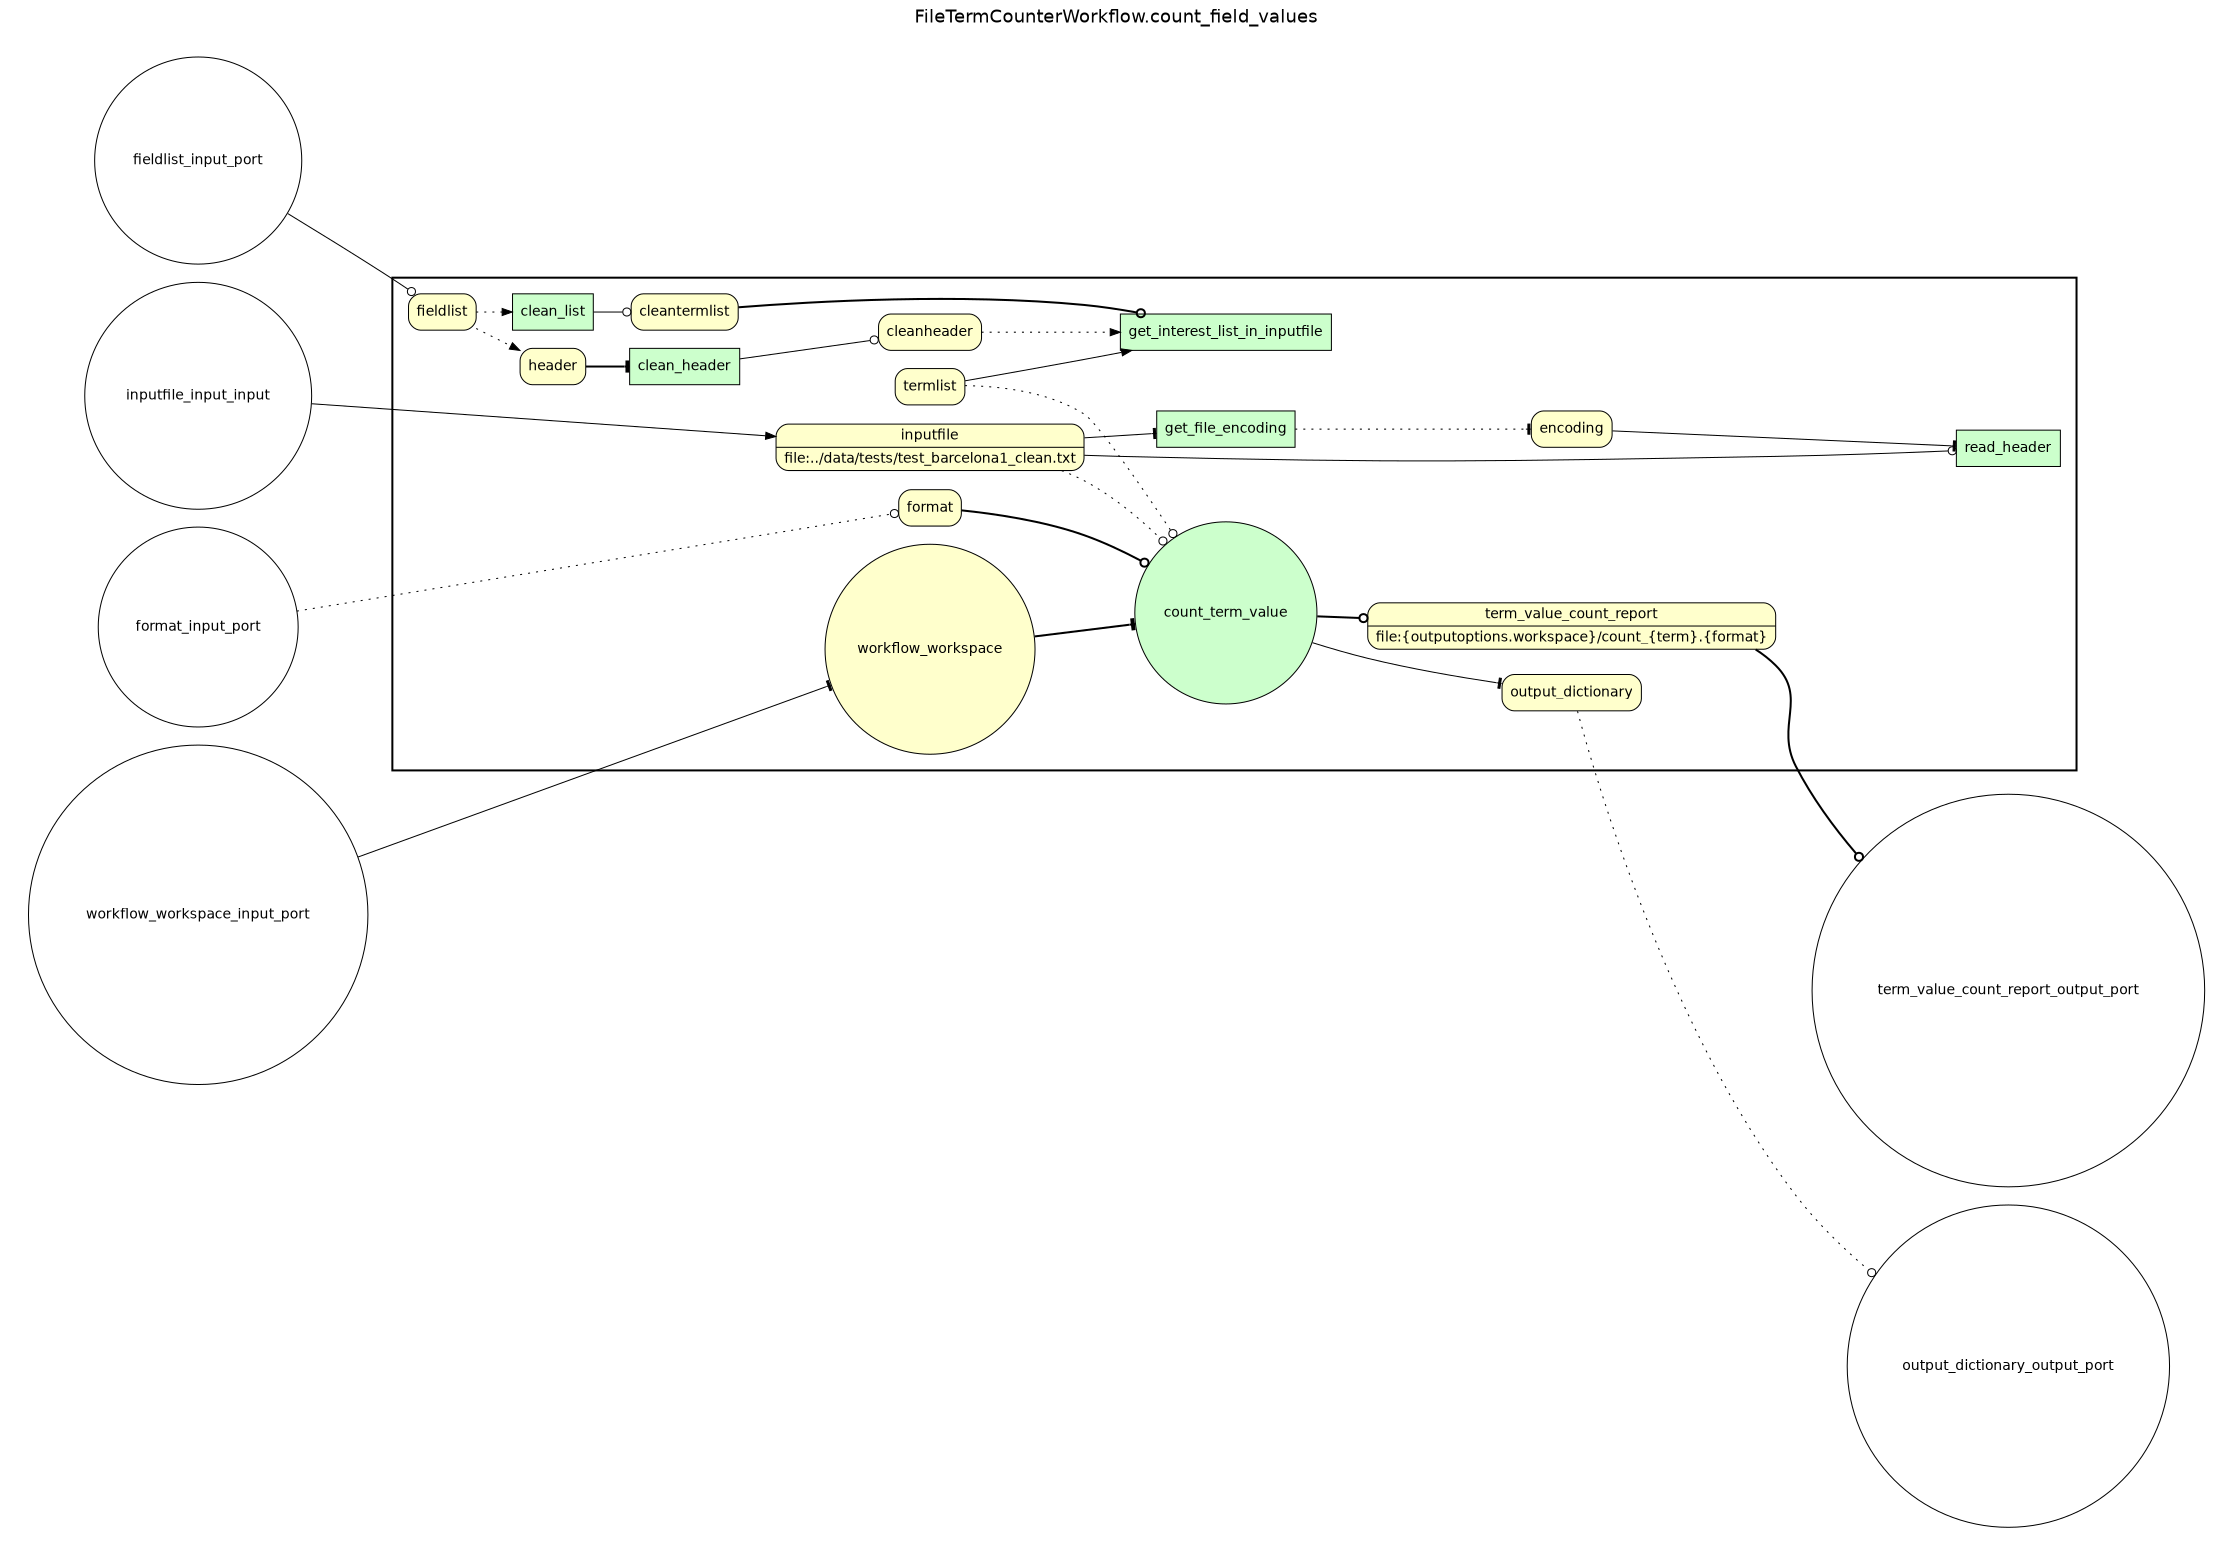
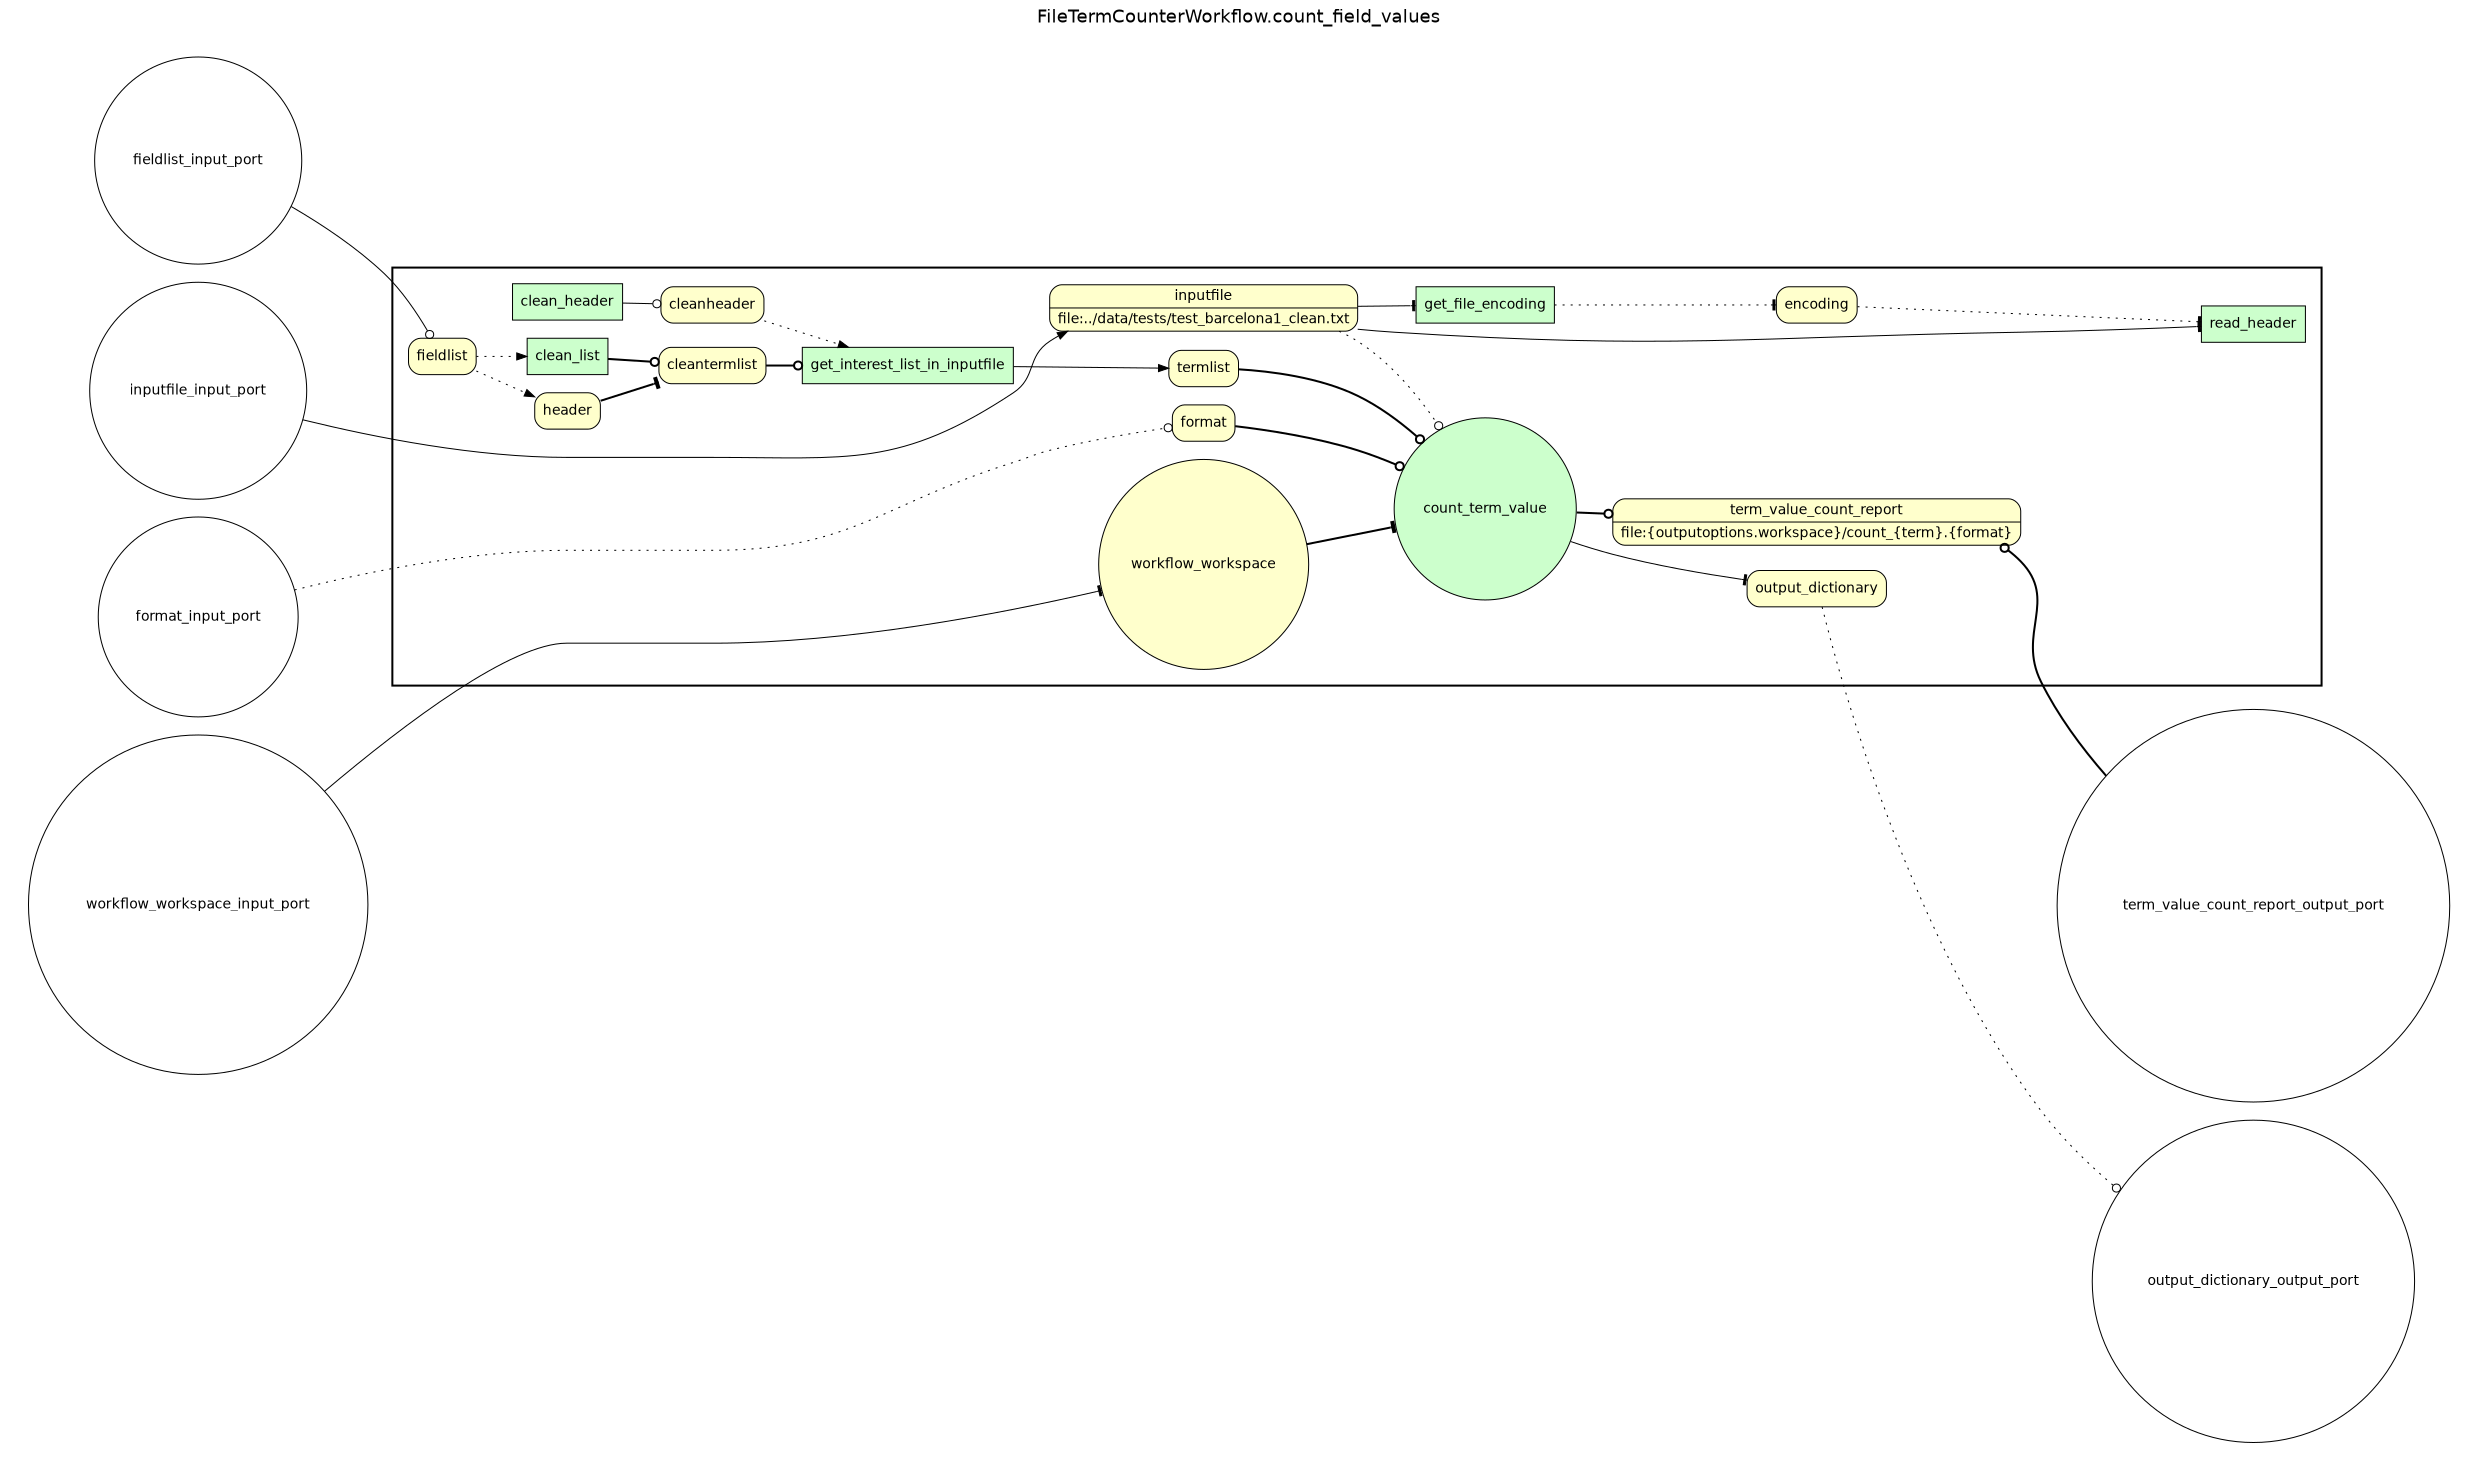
edge "clean_list" -> "cleantermlist": style solid -> bold
edge "header" -> "clean_header": now "header" -> "cleantermlist"
edge "termlist" -> "get_interest_list_in_inputfile": reversed
node "inputfile_input_input": label "inputfile_input_input" -> "inputfile_input_port"
edge "termlist" -> "count_term_value": style dotted -> bold
edge "encoding" -> "read_header": style solid -> dotted
edge "inputfile" -> "read_header": arrowhead odot -> tee
edge "term_value_count_report" -> "term_value_count_report_output_port": reversed
